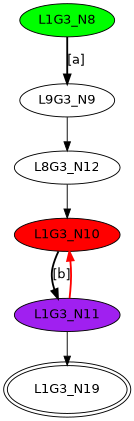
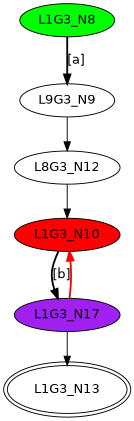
node "L1G3_N11": label "L1G3_N11" -> "L1G3_N17"
node "L1G3_N19": label "L1G3_N19" -> "L1G3_N13"
